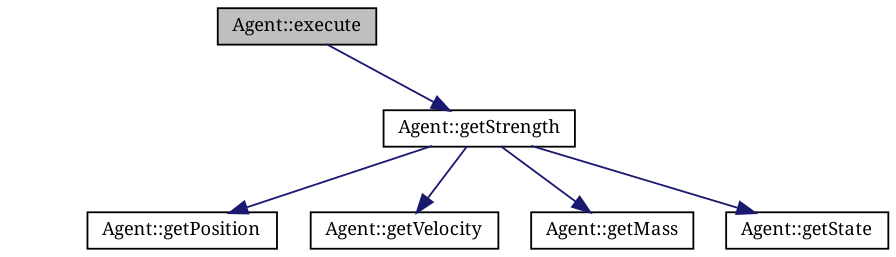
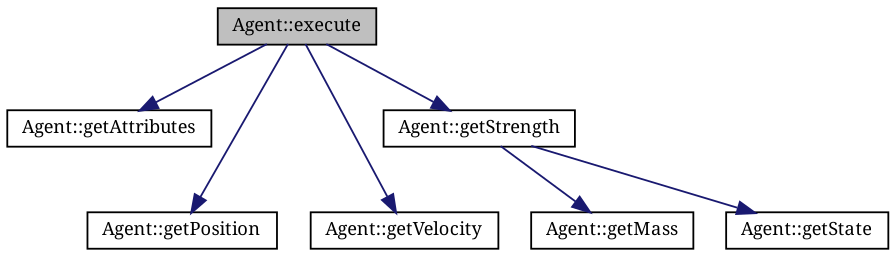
node "Agent::getAttributes": added
edge "Agent::getStrength" -> "Agent::getVelocity": now "Agent::execute" -> "Agent::getVelocity"
edge "Agent::getStrength" -> "Agent::getPosition": now "Agent::execute" -> "Agent::getPosition"
